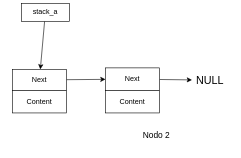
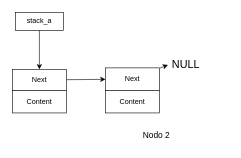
node "stack_a": moved (45, 12) -> (39, 21)
node "NULL": moved (210, 80) -> (186, 65)
